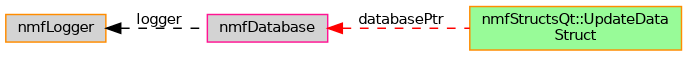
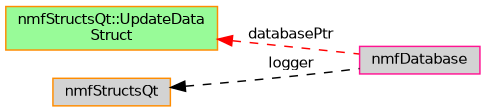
node "nmfLogger": label "nmfLogger" -> "nmfStructsQt"
edge "nmfStructsQt::UpdateData Struct" -> "nmfDatabase": reversed
